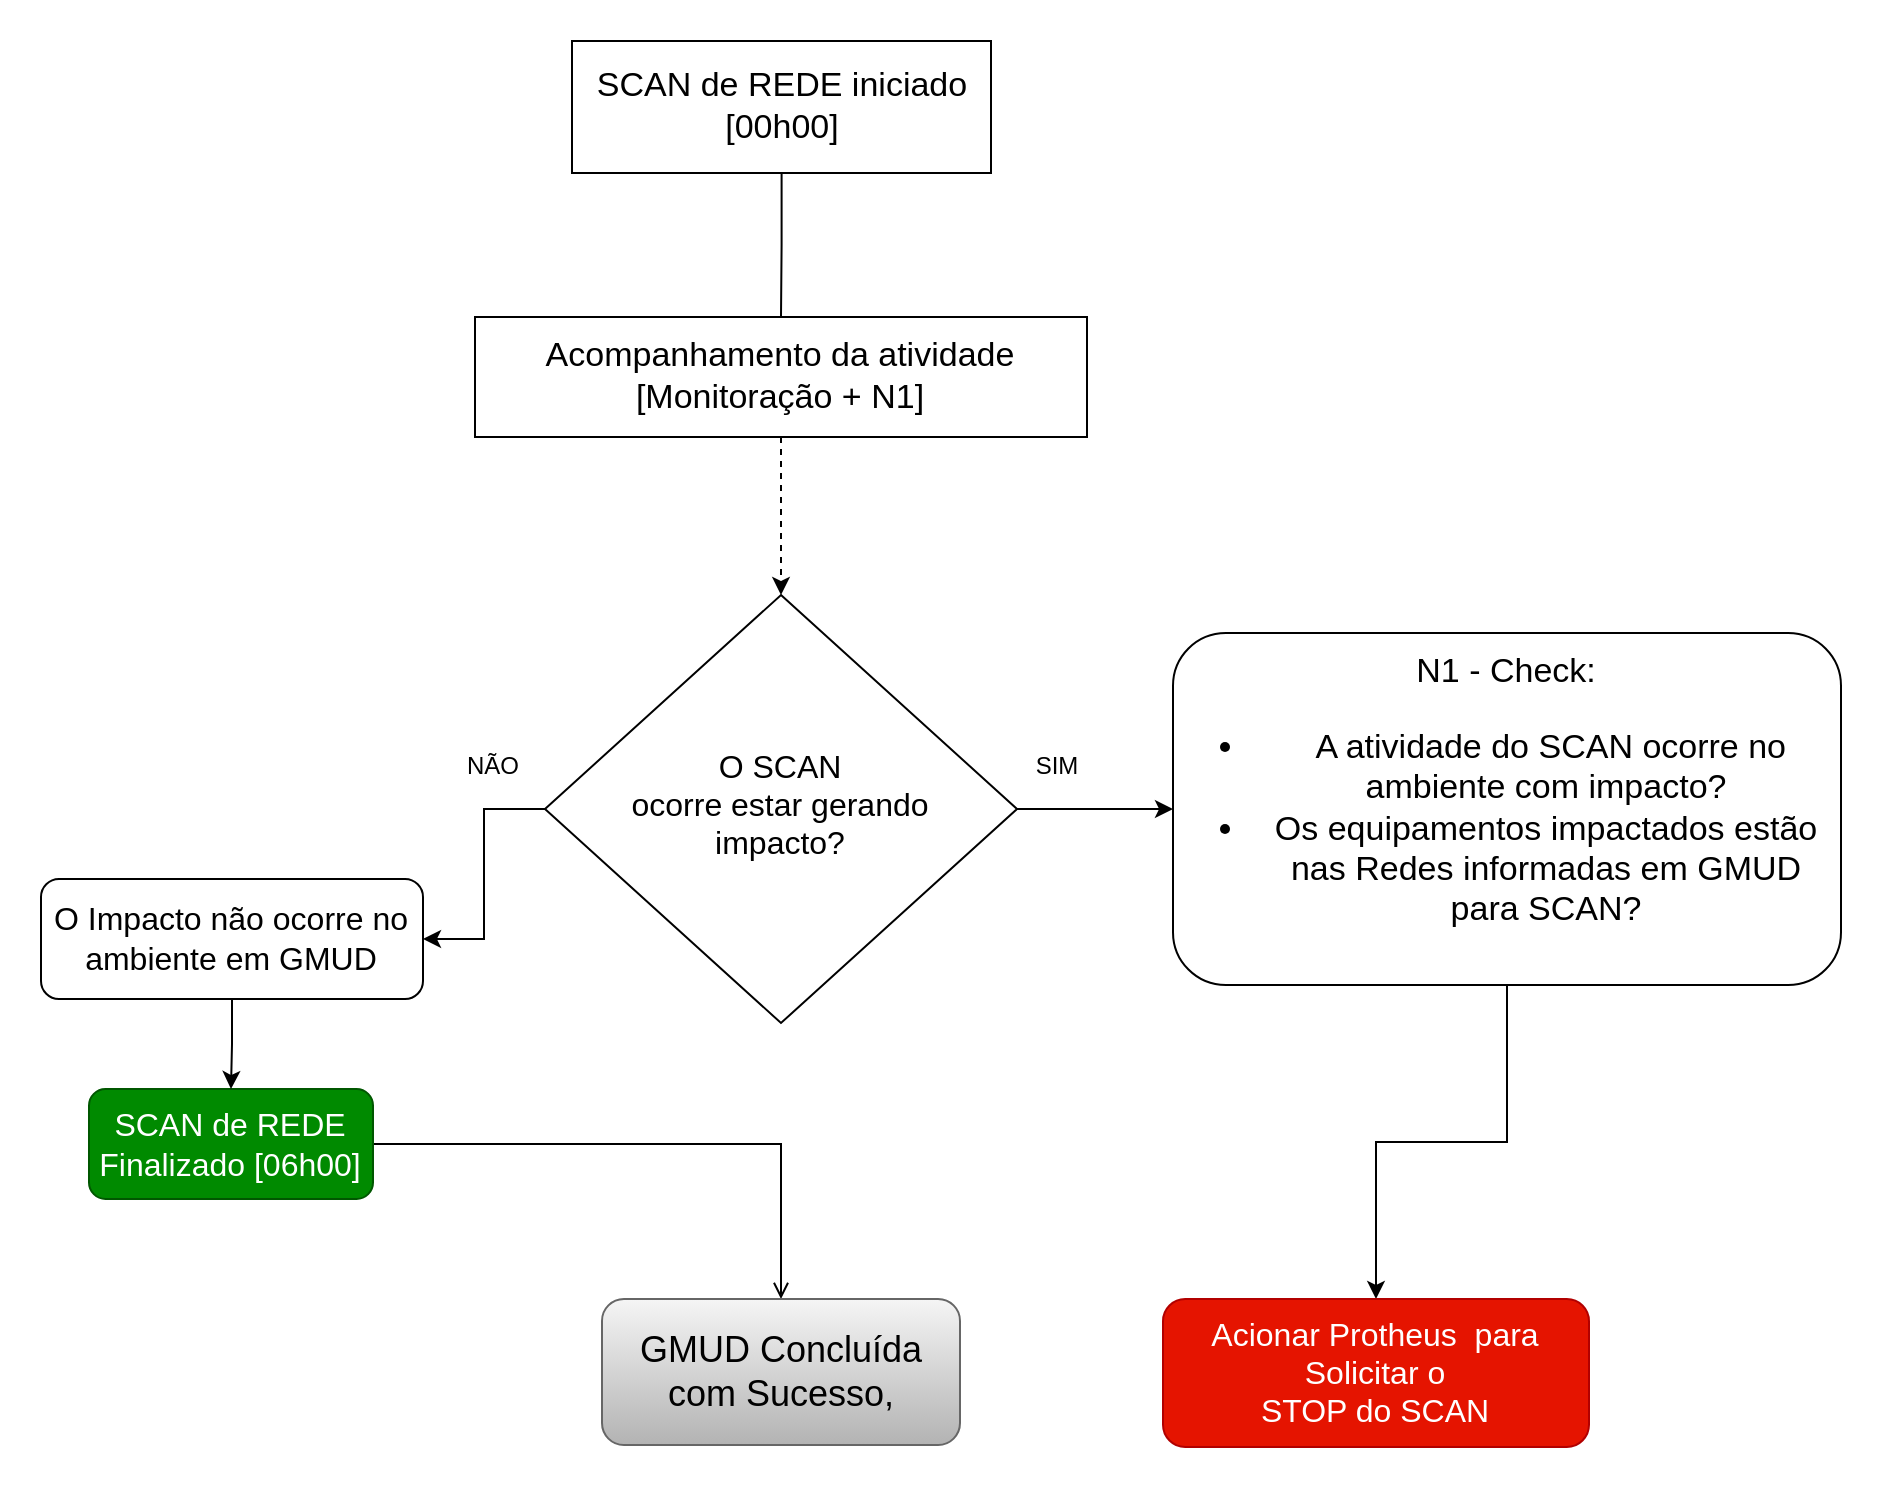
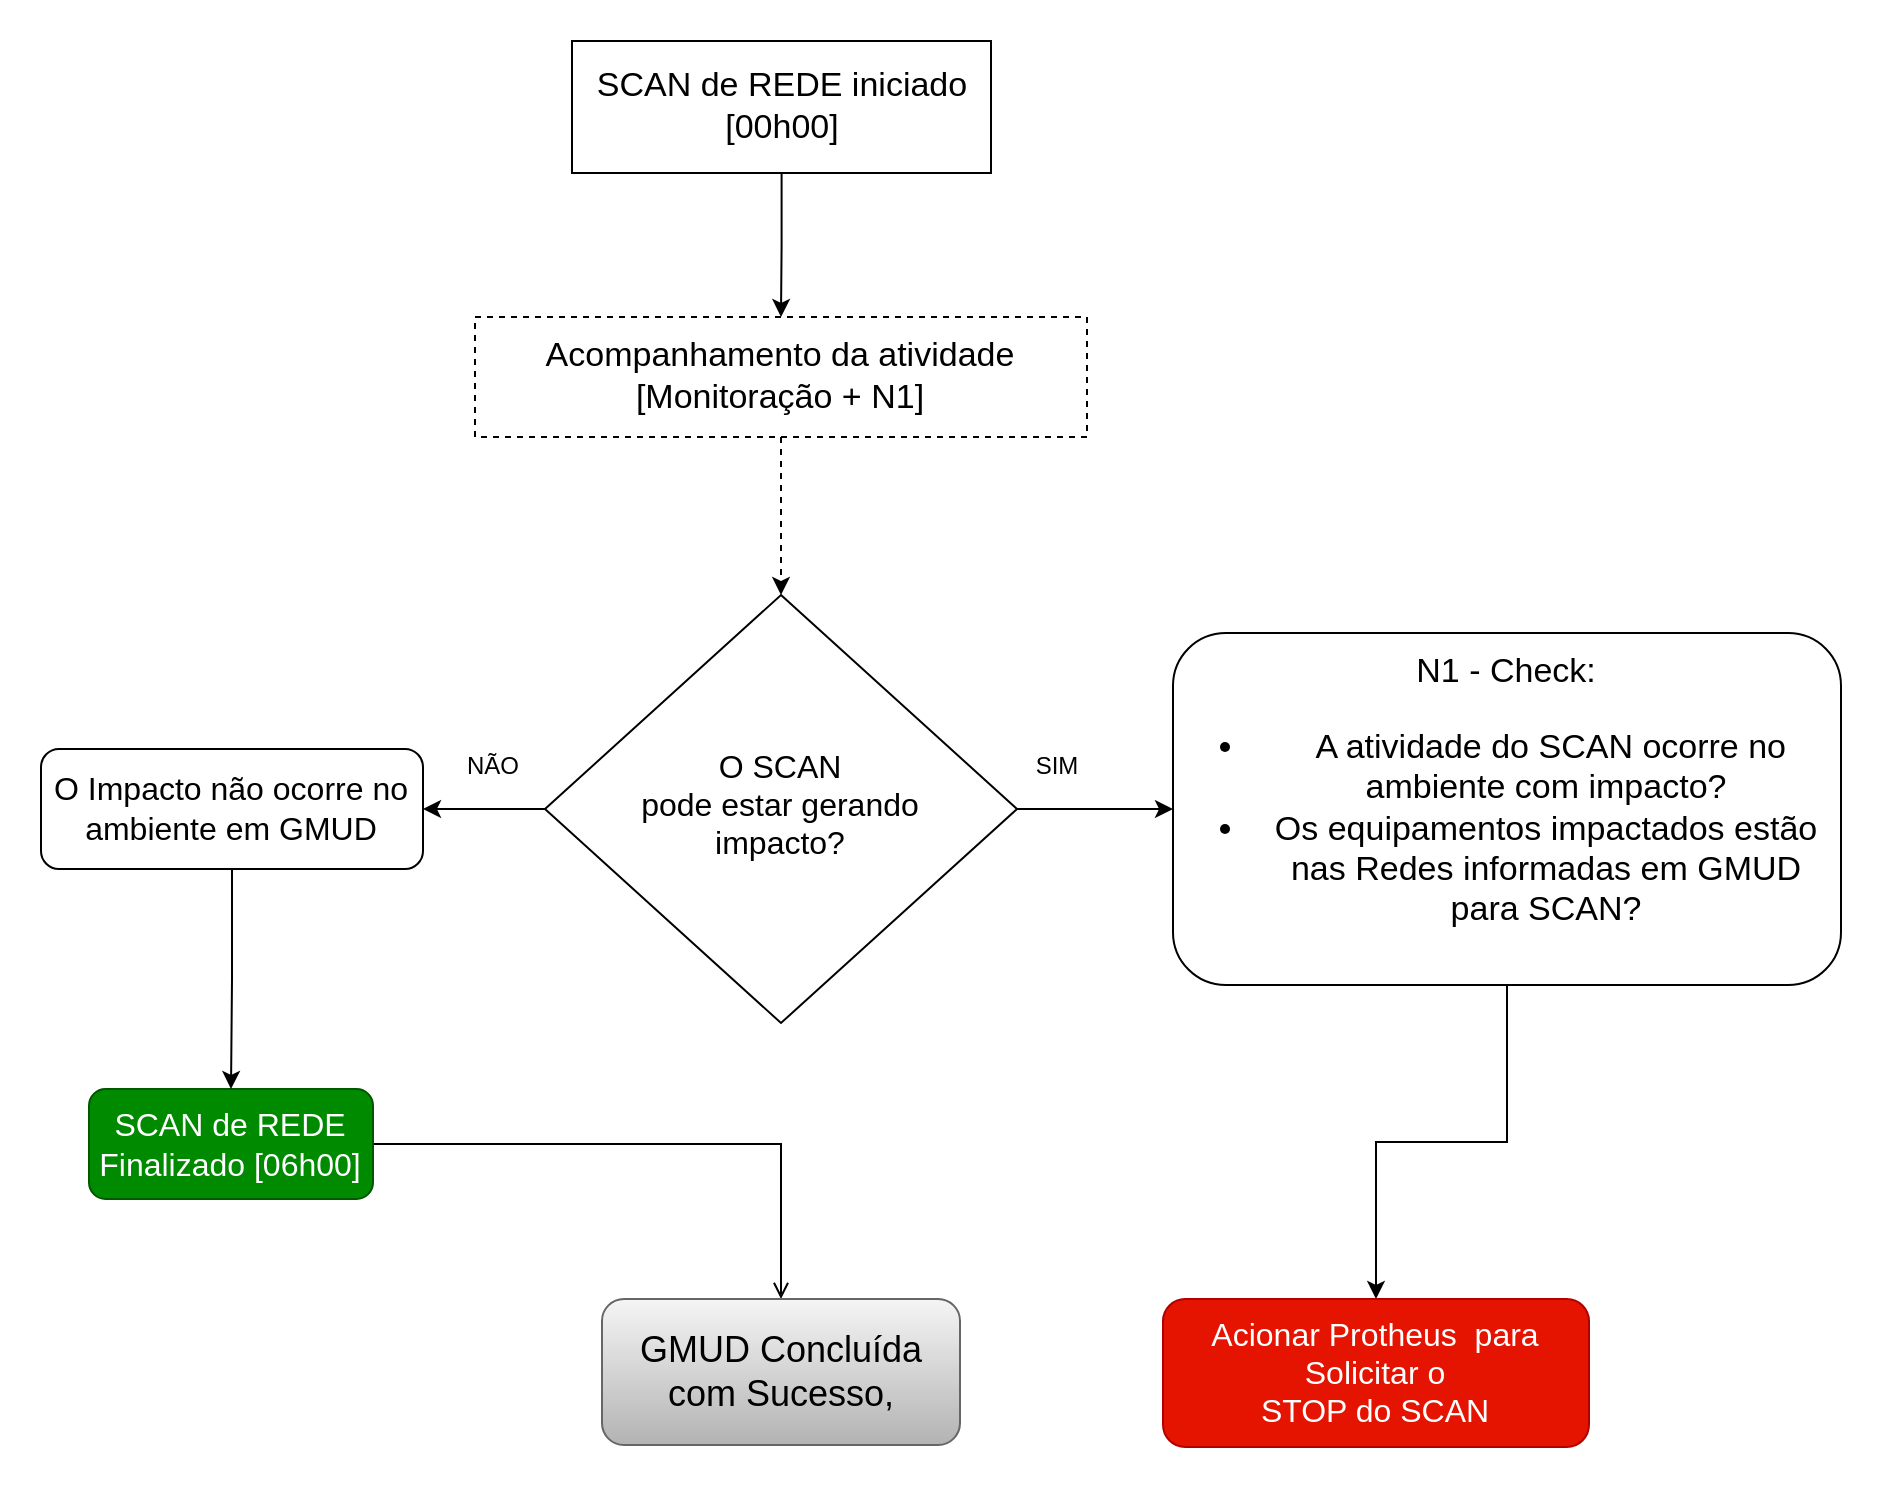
edge "SCAN de REDE iniciado [00h00]" -- "Acompanhamento da atividade [Monitoração + N1]": arrowhead none -> classic
node "Acompanhamento da atividade [Monitoração + N1]": style solid -> dashed
node "O SCAN ocorre estar gerando impacto?": label "O SCAN ocorre estar gerando impacto?" -> "O SCAN pode estar gerando impacto?"
node "O Impacto não ocorre no ambiente em GMUD": moved (232, 939) -> (232, 809)
